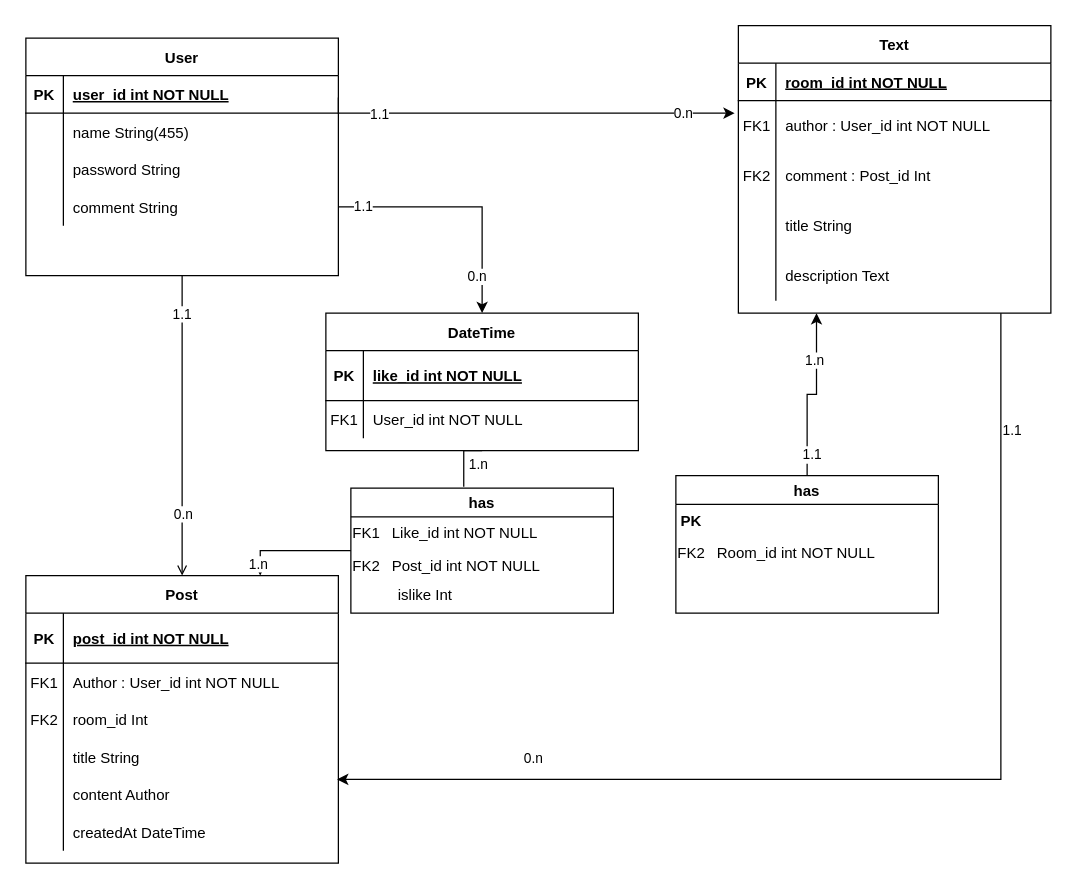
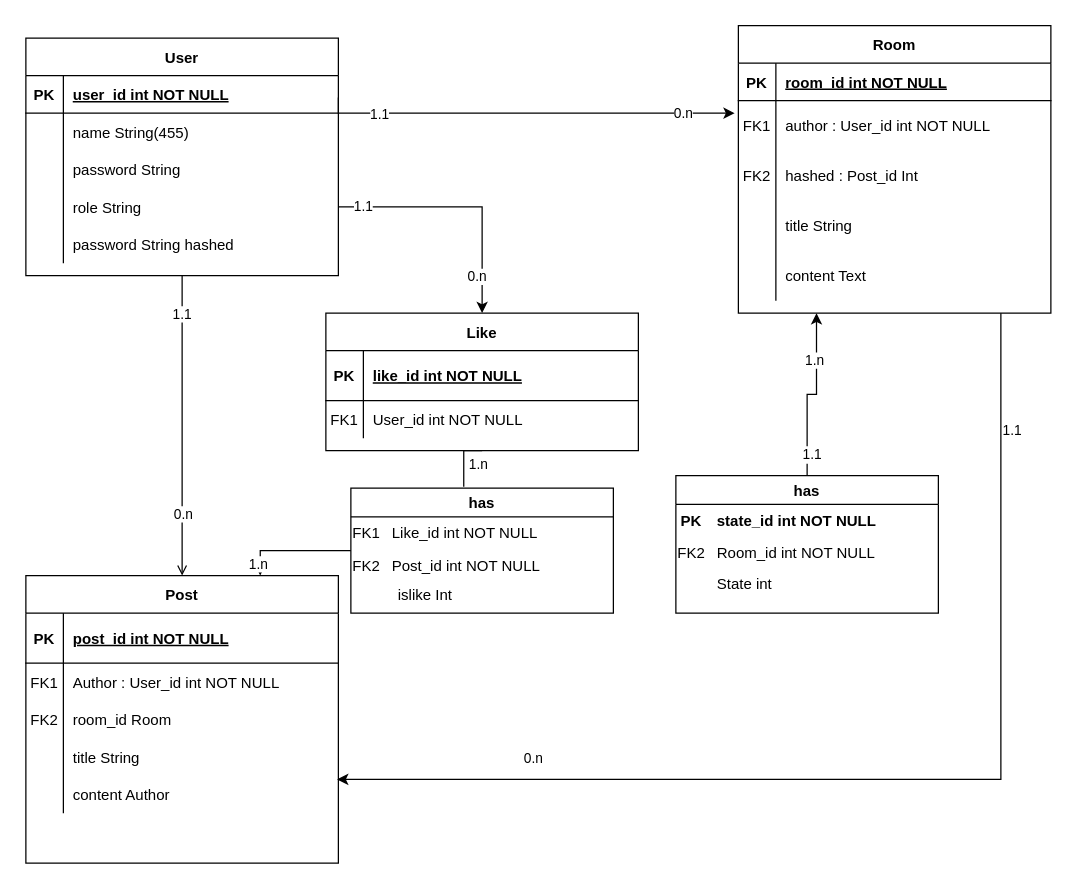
node "Text": label "Text" -> "Room"
node "comment : Post_id Int": label "comment : Post_id Int" -> "hashed : Post_id Int"
node "comment String": label "comment String" -> "role String"
node "password String hashed": added
node "description Text": label "description Text" -> "content Text"
node "DateTime": label "DateTime" -> "Like"
node "state_id int NOT NULL": added
node "State int": added
node "room_id Int": label "room_id Int" -> "room_id Room"
node "createdAt DateTime": removed
